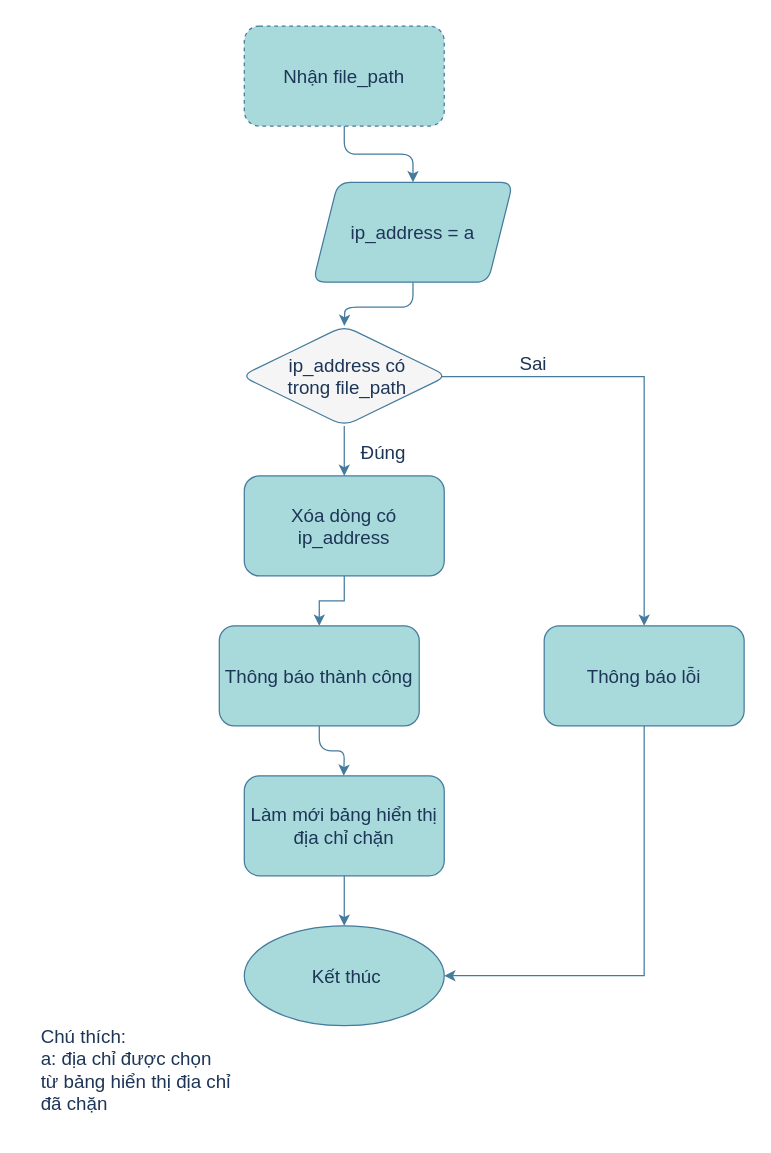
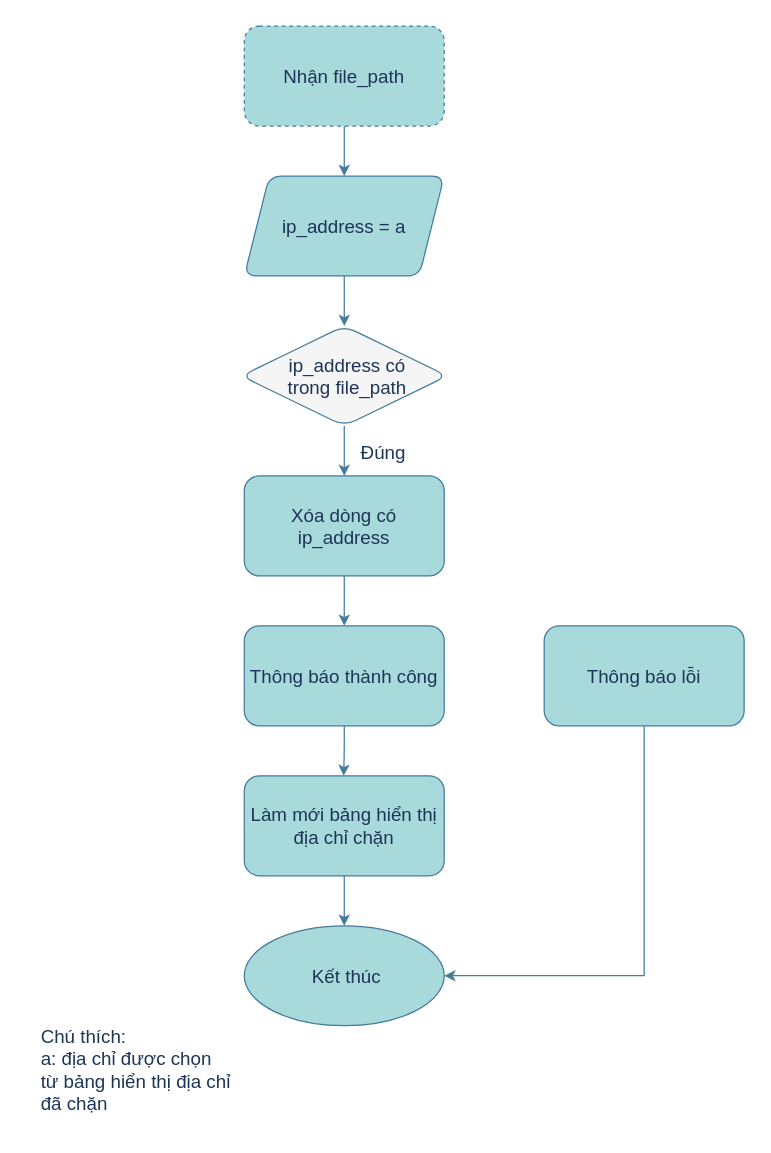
node "ip_address = a": moved (413, 232) -> (344, 226)
edge "ip_address có trong file_path" -> "Thông báo lỗi": removed, label "Sai"
node "Thông báo thành công": moved (319, 676) -> (344, 676)
